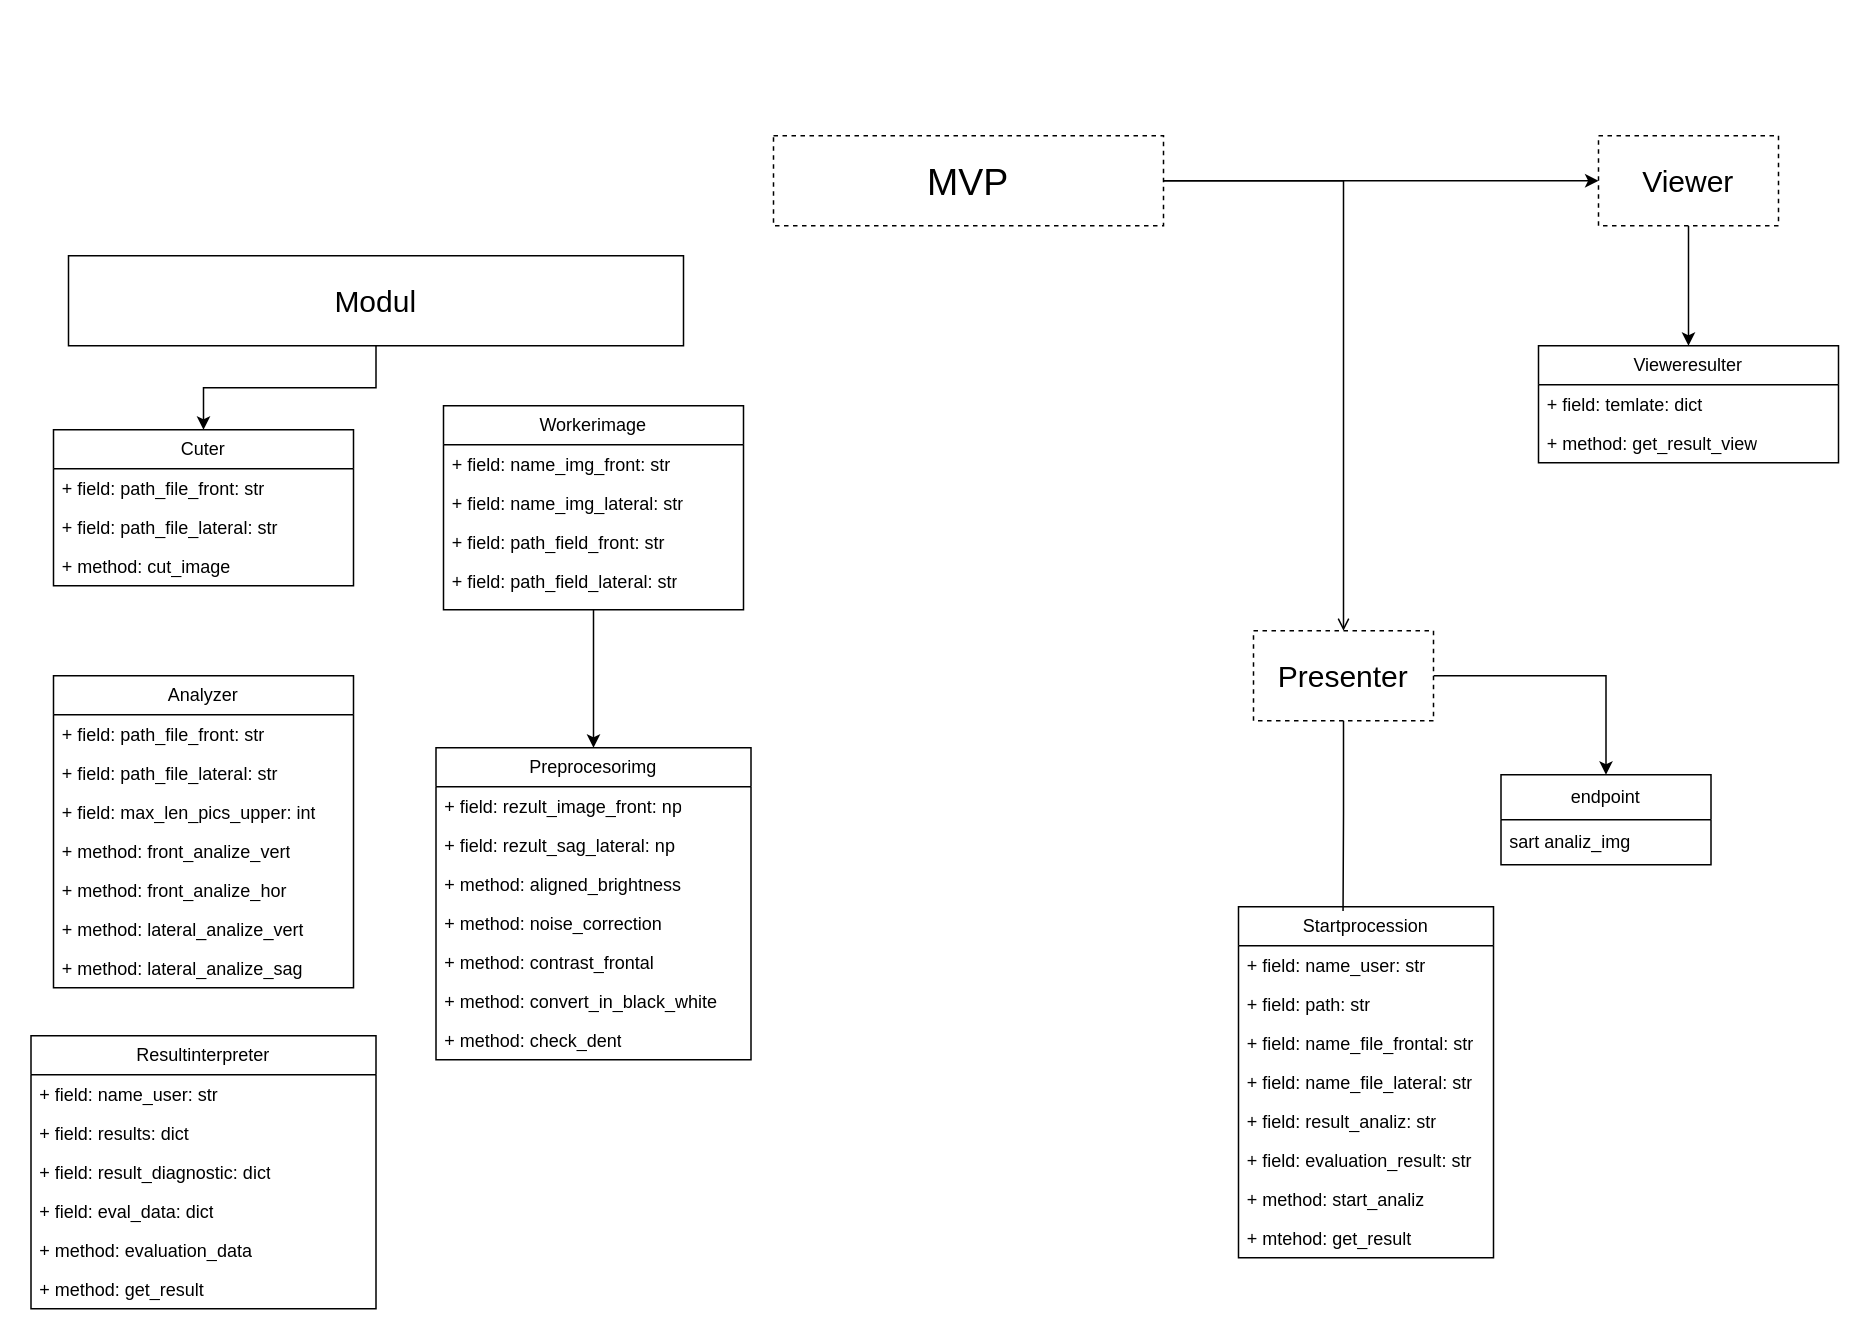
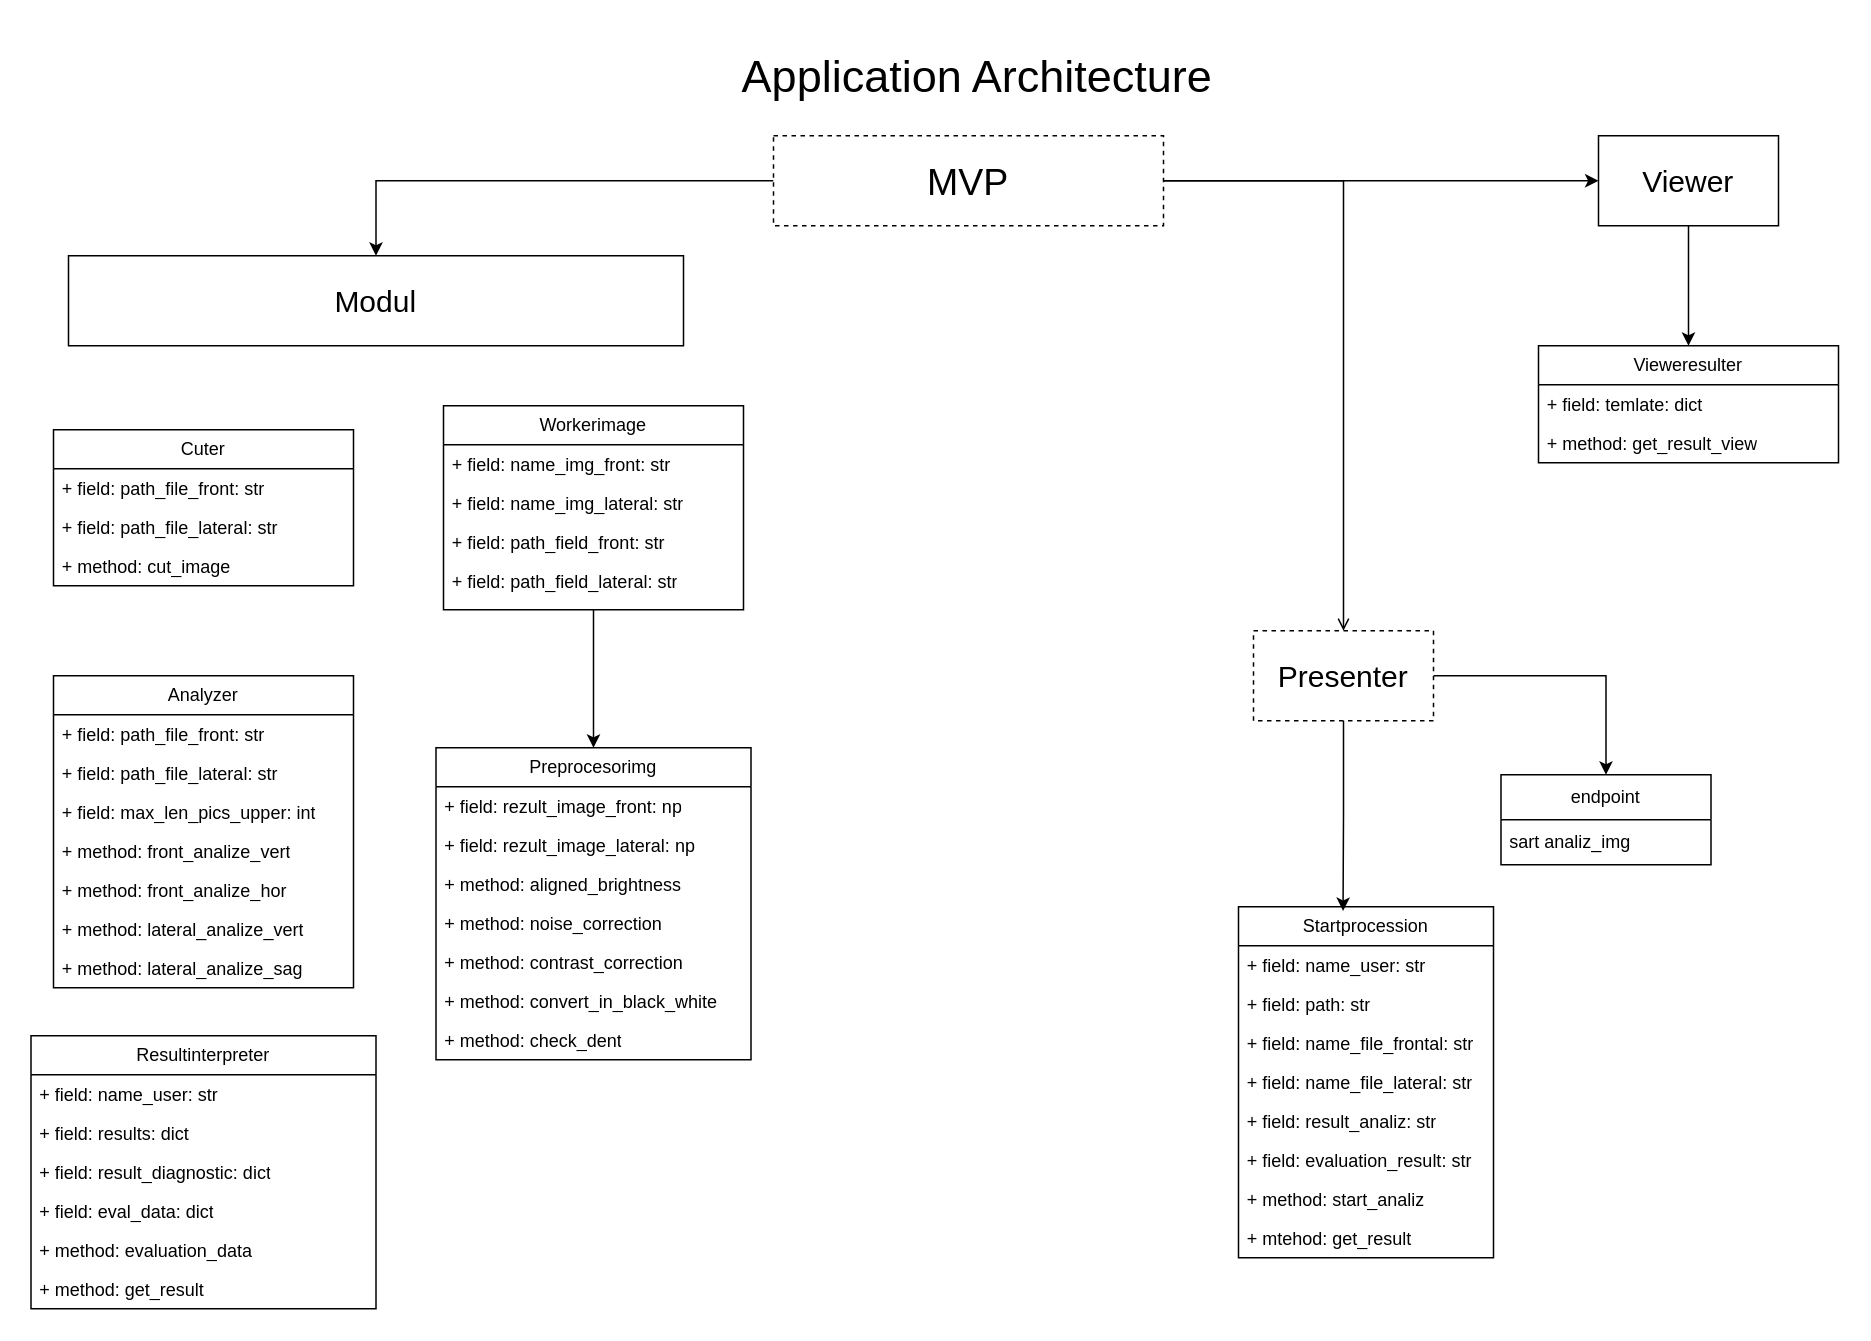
node "Application Architecture": added
edge "MVP" -> "Modul": added
node "Viewer": style dashed -> solid
edge "Modul" -> "Cuter": removed
node "+ field: rezult_sag_lateral: np": label "+ field: rezult_sag_lateral: np" -> "+ field: rezult_image_lateral: np"
edge "Presenter" -- "Startprocession": arrowhead none -> classic
node "+ method: contrast_frontal": label "+ method: contrast_frontal" -> "+ method: contrast_correction"
